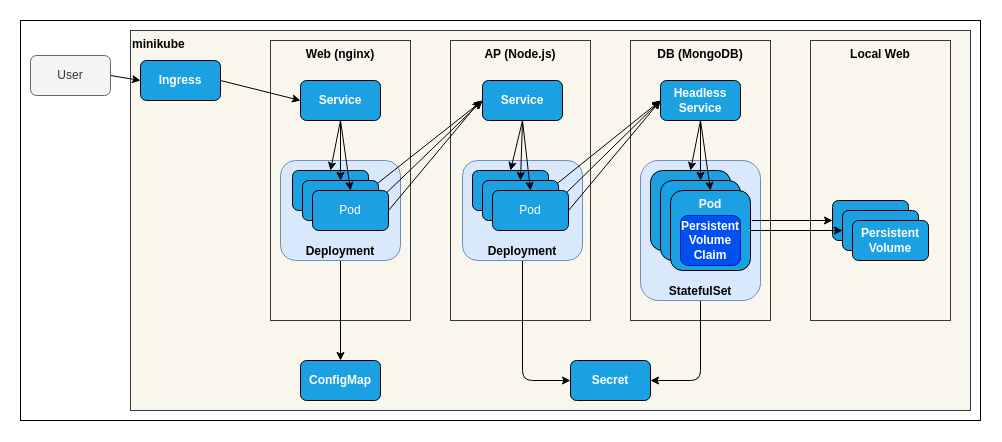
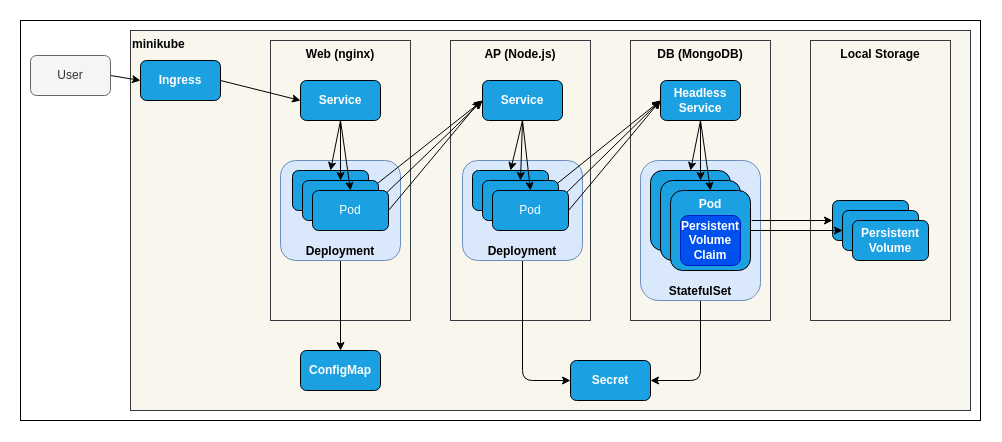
node "Local Web": label "Local Web" -> "Local Storage"
node "ConfigMap": moved (341, 381) -> (341, 371)
